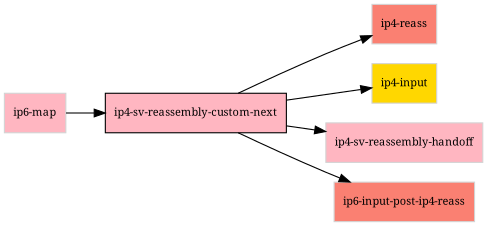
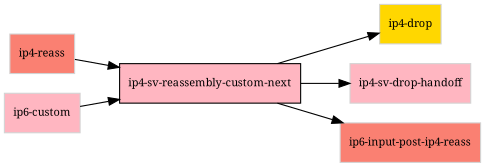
edge "ip4-sv-reassembly-custom-next" -> "ip4-reass": reversed
node "ip4-input": label "ip4-input" -> "ip4-drop"
node "ip6-map": label "ip6-map" -> "ip6-custom"
node "ip4-sv-reassembly-handoff": label "ip4-sv-reassembly-handoff" -> "ip4-sv-drop-handoff"
